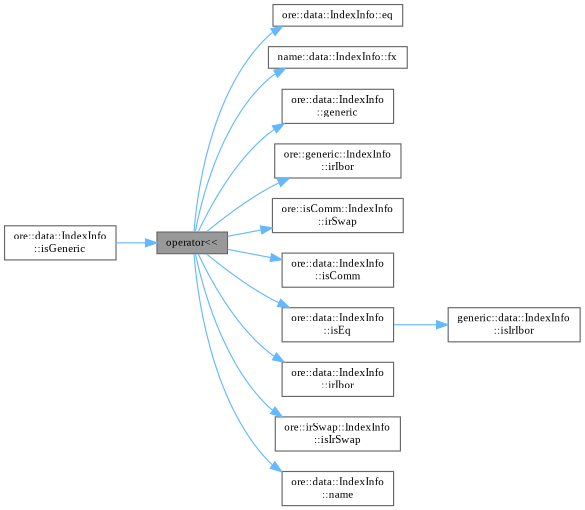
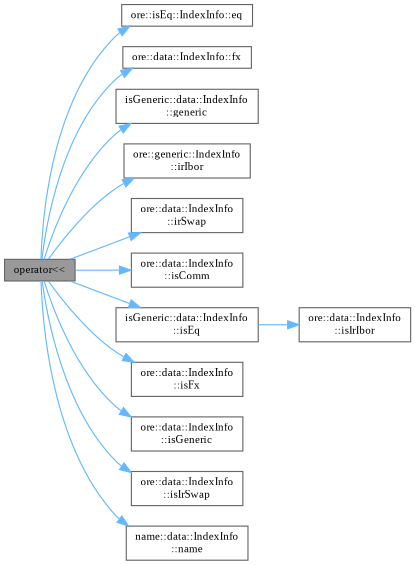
node "ore::data::IndexInfo::eq": label "ore::data::IndexInfo::eq" -> "ore::isEq::IndexInfo::eq"
node "name::data::IndexInfo::fx": label "name::data::IndexInfo::fx" -> "ore::data::IndexInfo::fx"
node "ore::data::IndexInfo ::generic": label "ore::data::IndexInfo ::generic" -> "isGeneric::data::IndexInfo ::generic"
node "ore::isComm::IndexInfo ::irSwap": label "ore::isComm::IndexInfo ::irSwap" -> "ore::data::IndexInfo ::irSwap"
edge "ore::data::IndexInfo ::isGeneric" -> "operator<<": reversed
node "ore::data::IndexInfo ::isEq": label "ore::data::IndexInfo ::isEq" -> "isGeneric::data::IndexInfo ::isEq"
node "generic::data::IndexInfo ::isIrIbor": label "generic::data::IndexInfo ::isIrIbor" -> "ore::data::IndexInfo ::isIrIbor"
node "ore::data::IndexInfo ::irIbor": label "ore::data::IndexInfo ::irIbor" -> "ore::data::IndexInfo ::isFx"
node "ore::irSwap::IndexInfo ::isIrSwap": label "ore::irSwap::IndexInfo ::isIrSwap" -> "ore::data::IndexInfo ::isIrSwap"
node "ore::data::IndexInfo ::name": label "ore::data::IndexInfo ::name" -> "name::data::IndexInfo ::name"
